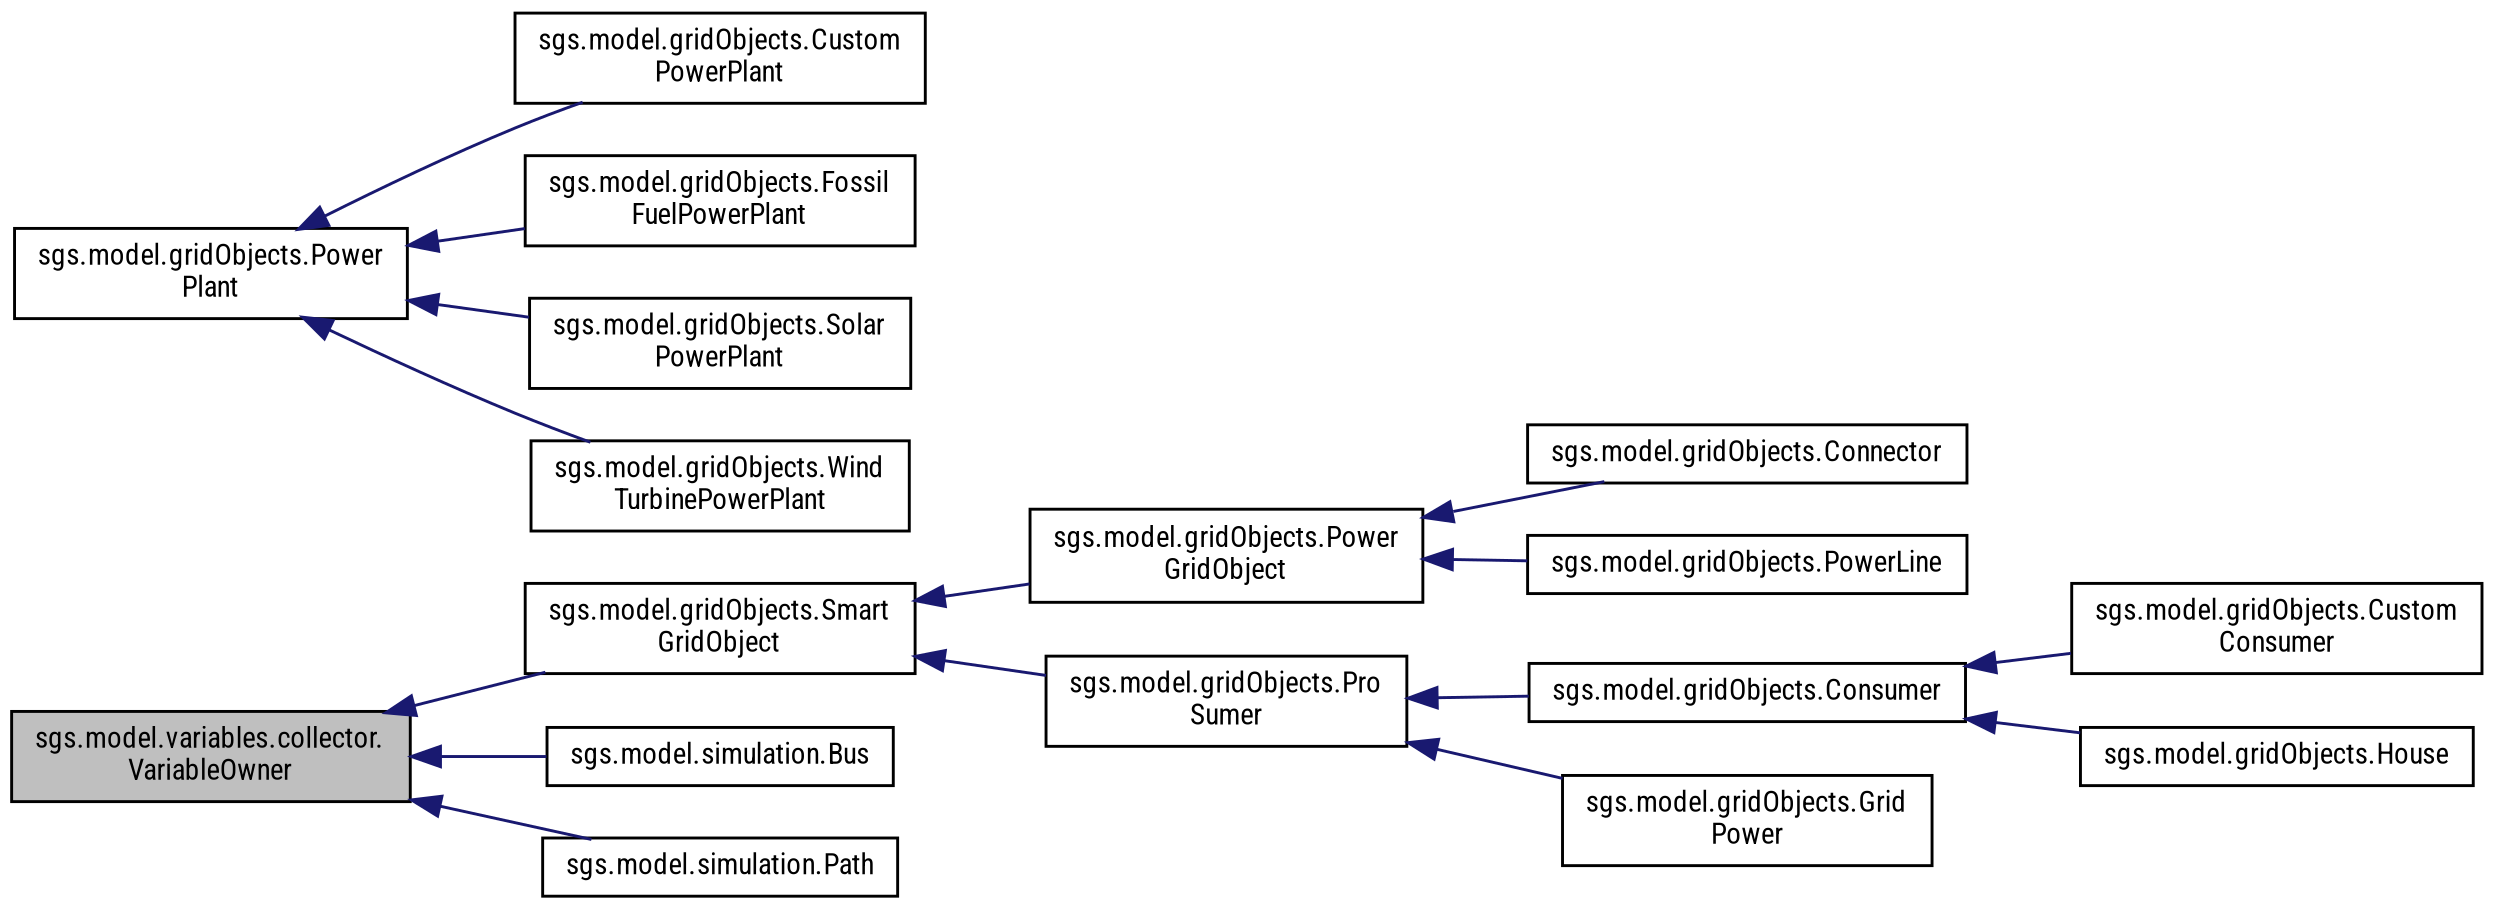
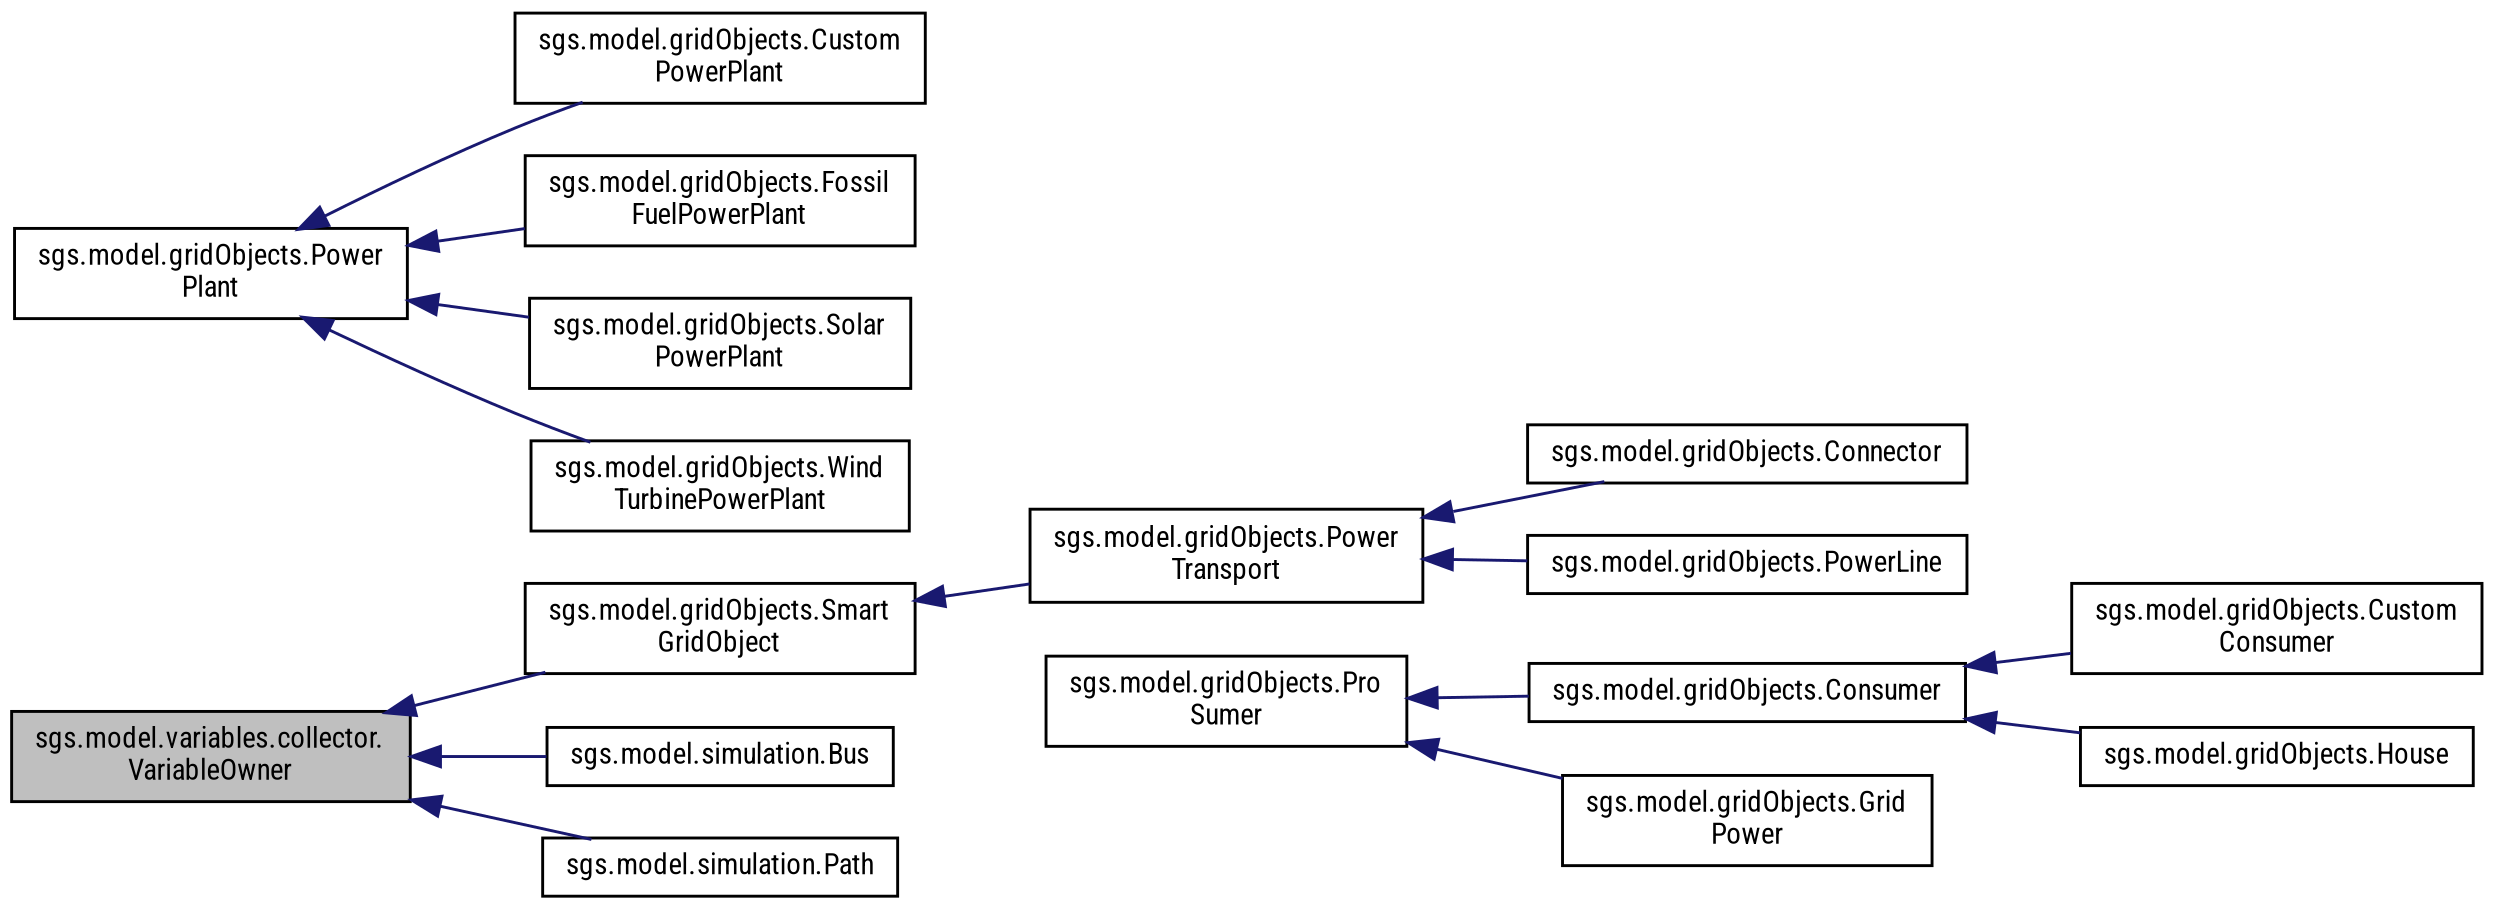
node "sgs.model.gridObjects.Power GridObject": label "sgs.model.gridObjects.Power GridObject" -> "sgs.model.gridObjects.Power Transport"
edge "sgs.model.gridObjects.Pro Sumer" -> "sgs.model.gridObjects.Smart GridObject": removed
